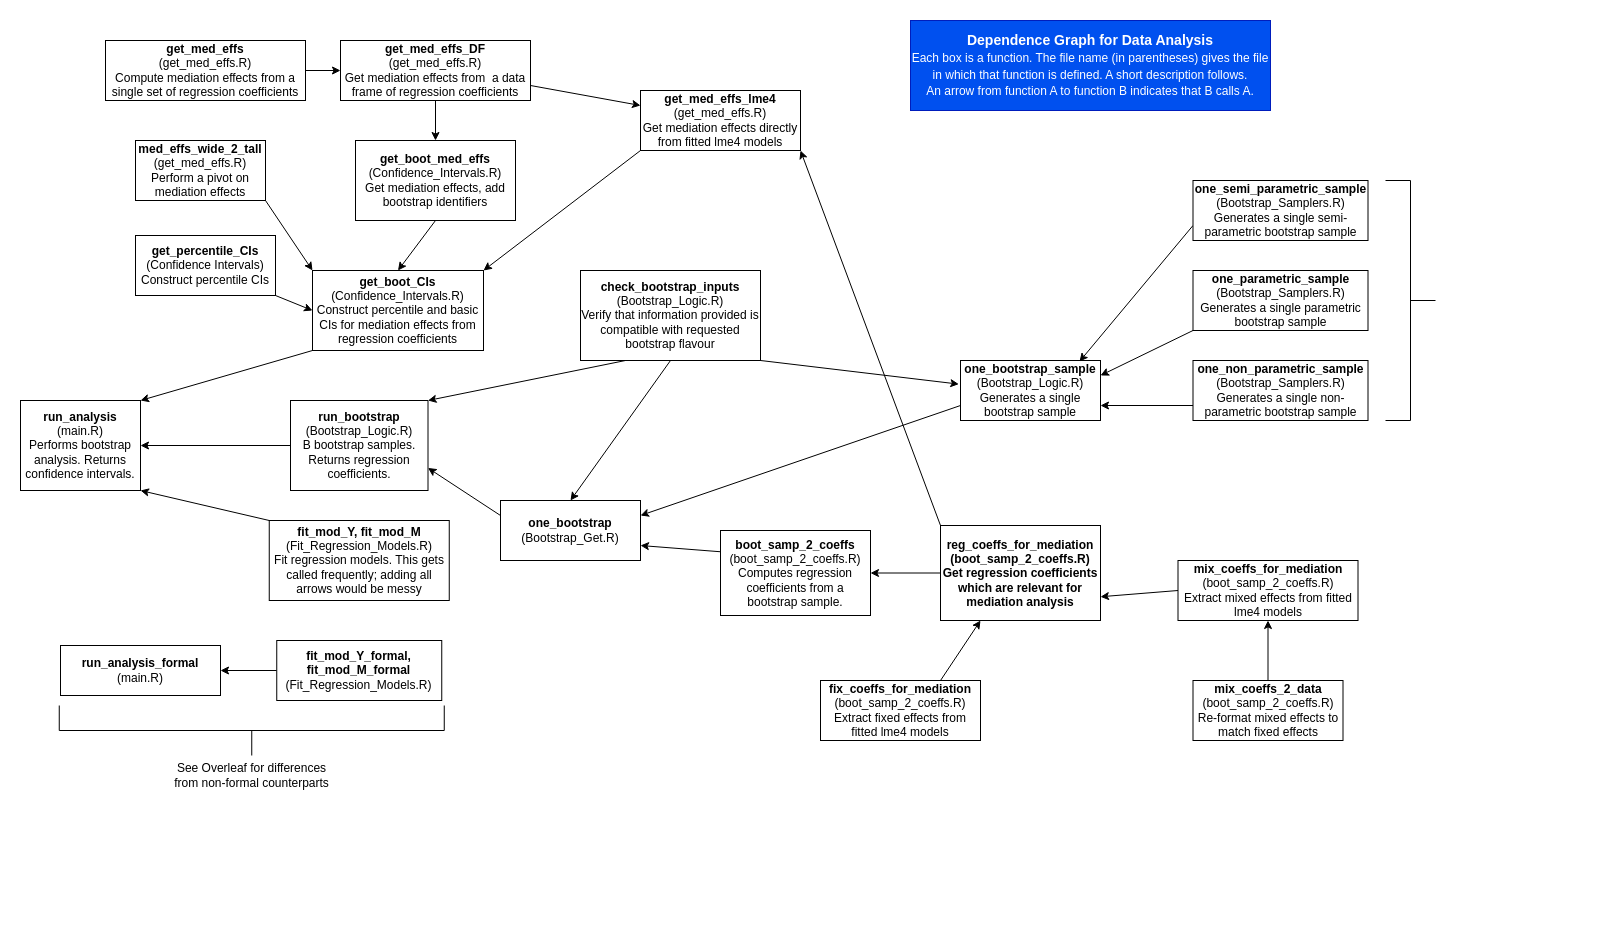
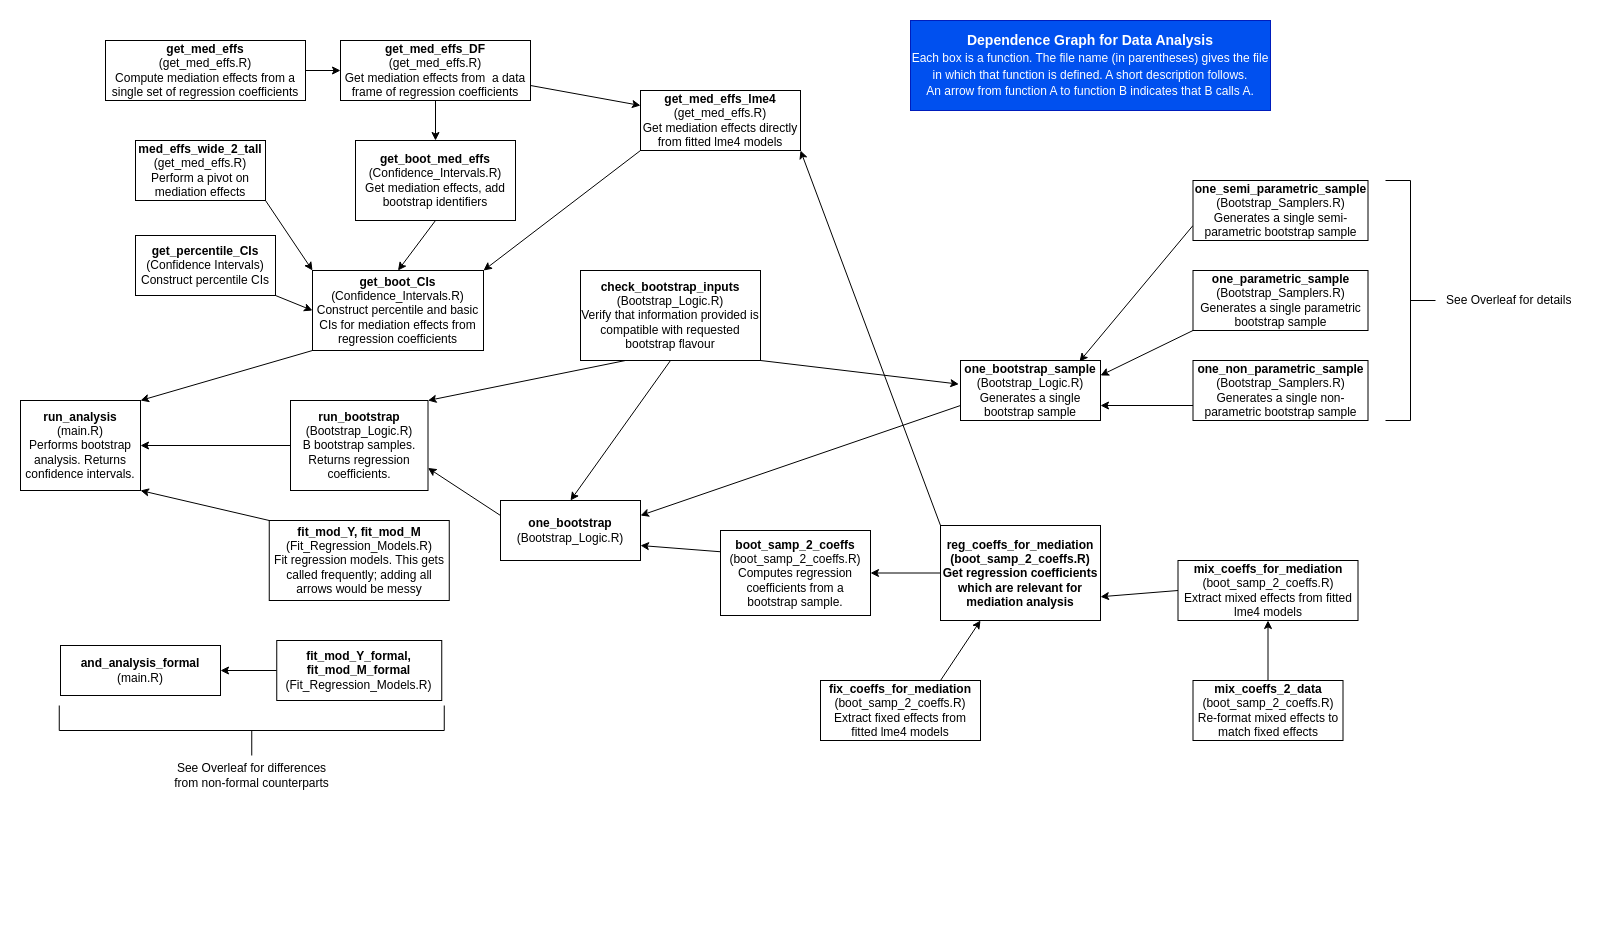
node "See Overleaf for details": added
node "one_bootstrap (Bootstrap_Get.R)": label "one_bootstrap (Bootstrap_Get.R)" -> "one_bootstrap (Bootstrap_Logic.R)"
node "run_analysis_formal (main.R)": label "run_analysis_formal (main.R)" -> "and_analysis_formal (main.R)"
